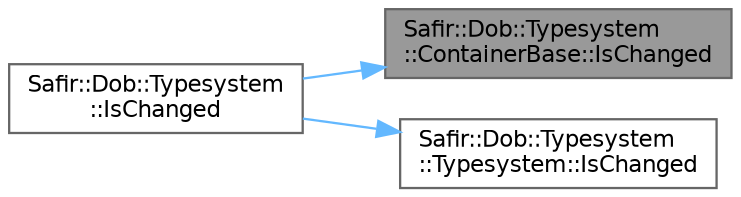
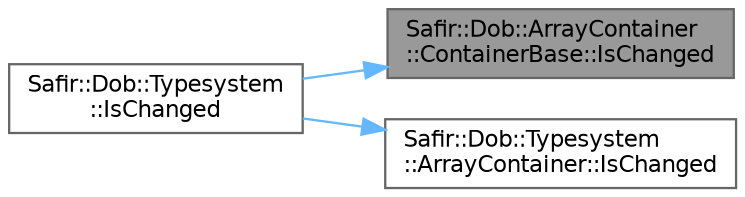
node "Safir::Dob::Typesystem ::ContainerBase::IsChanged": label "Safir::Dob::Typesystem ::ContainerBase::IsChanged" -> "Safir::Dob::ArrayContainer ::ContainerBase::IsChanged"
node "Safir::Dob::Typesystem ::Typesystem::IsChanged": label "Safir::Dob::Typesystem ::Typesystem::IsChanged" -> "Safir::Dob::Typesystem ::ArrayContainer::IsChanged"
